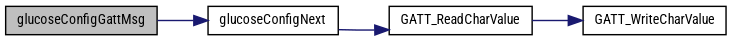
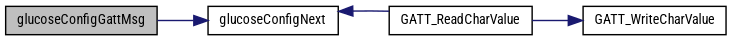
edge "glucoseConfigNext" -> "GATT_ReadCharValue": reversed
